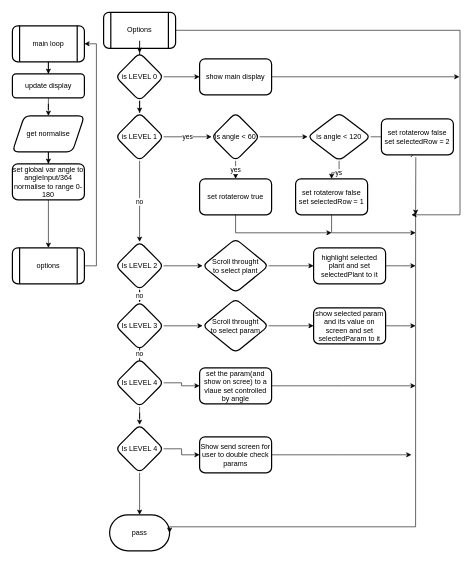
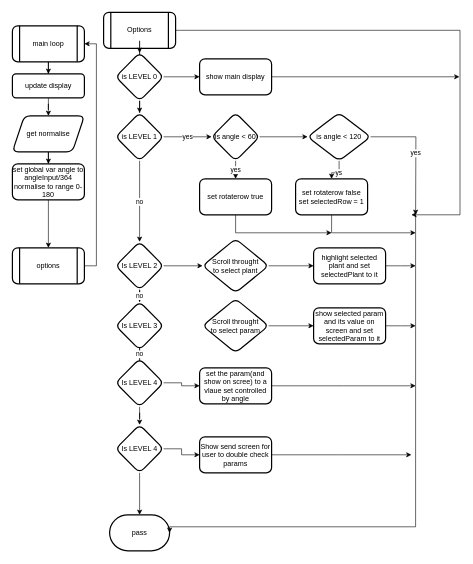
node "set rotaterow false set selectedRow = 2": removed
edge "Is LEVEL 3" -> "Scroll throught to select param": removed
